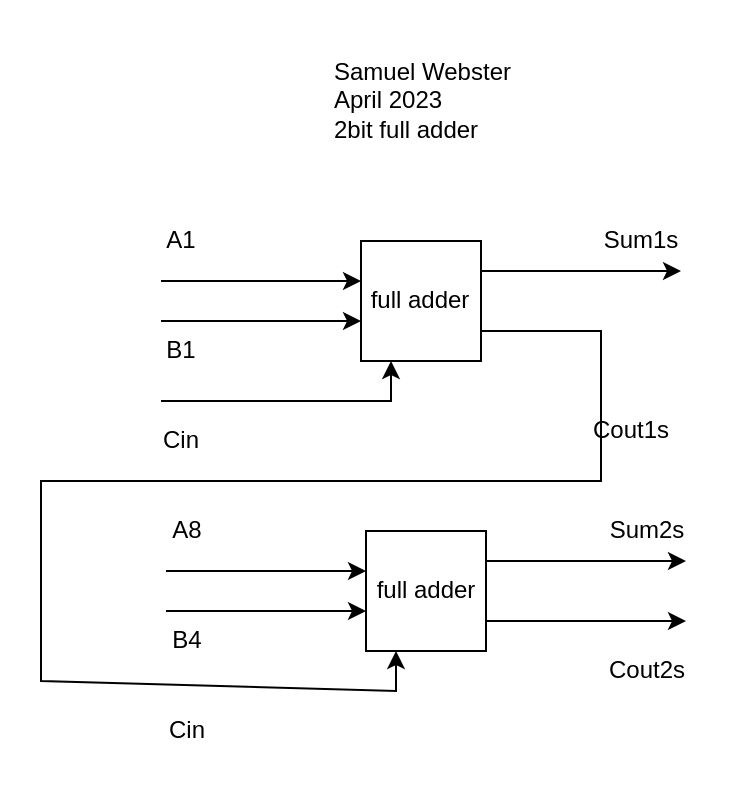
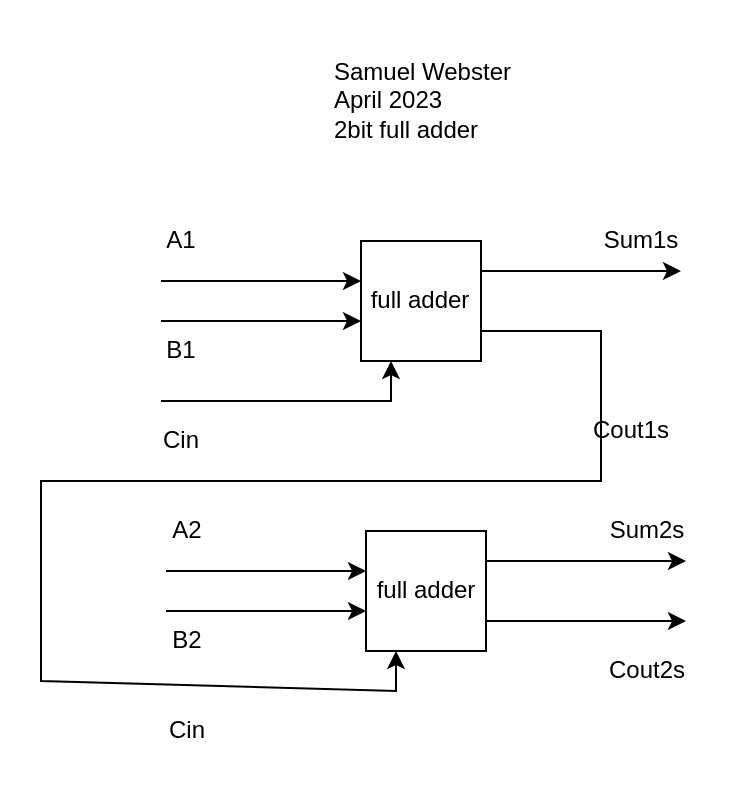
node "A8": label "A8" -> "A2"
node "B4": label "B4" -> "B2"
